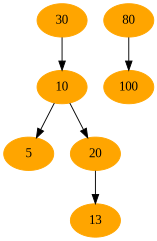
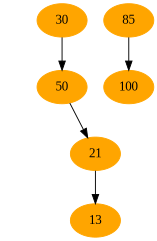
node "80": label "80" -> "85"
node "10": label "10" -> "50"
node "5": removed
node "20": label "20" -> "21"
